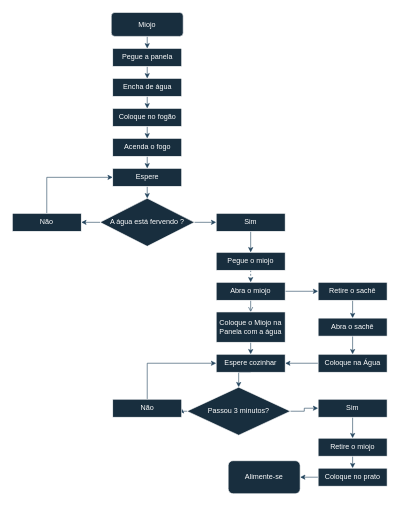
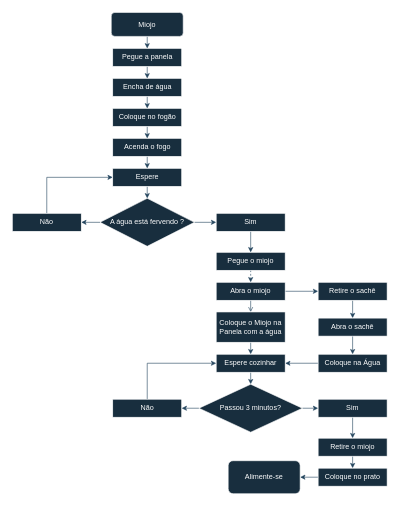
node "Passou 3 minutos?": moved (239, 411) -> (251, 408)
